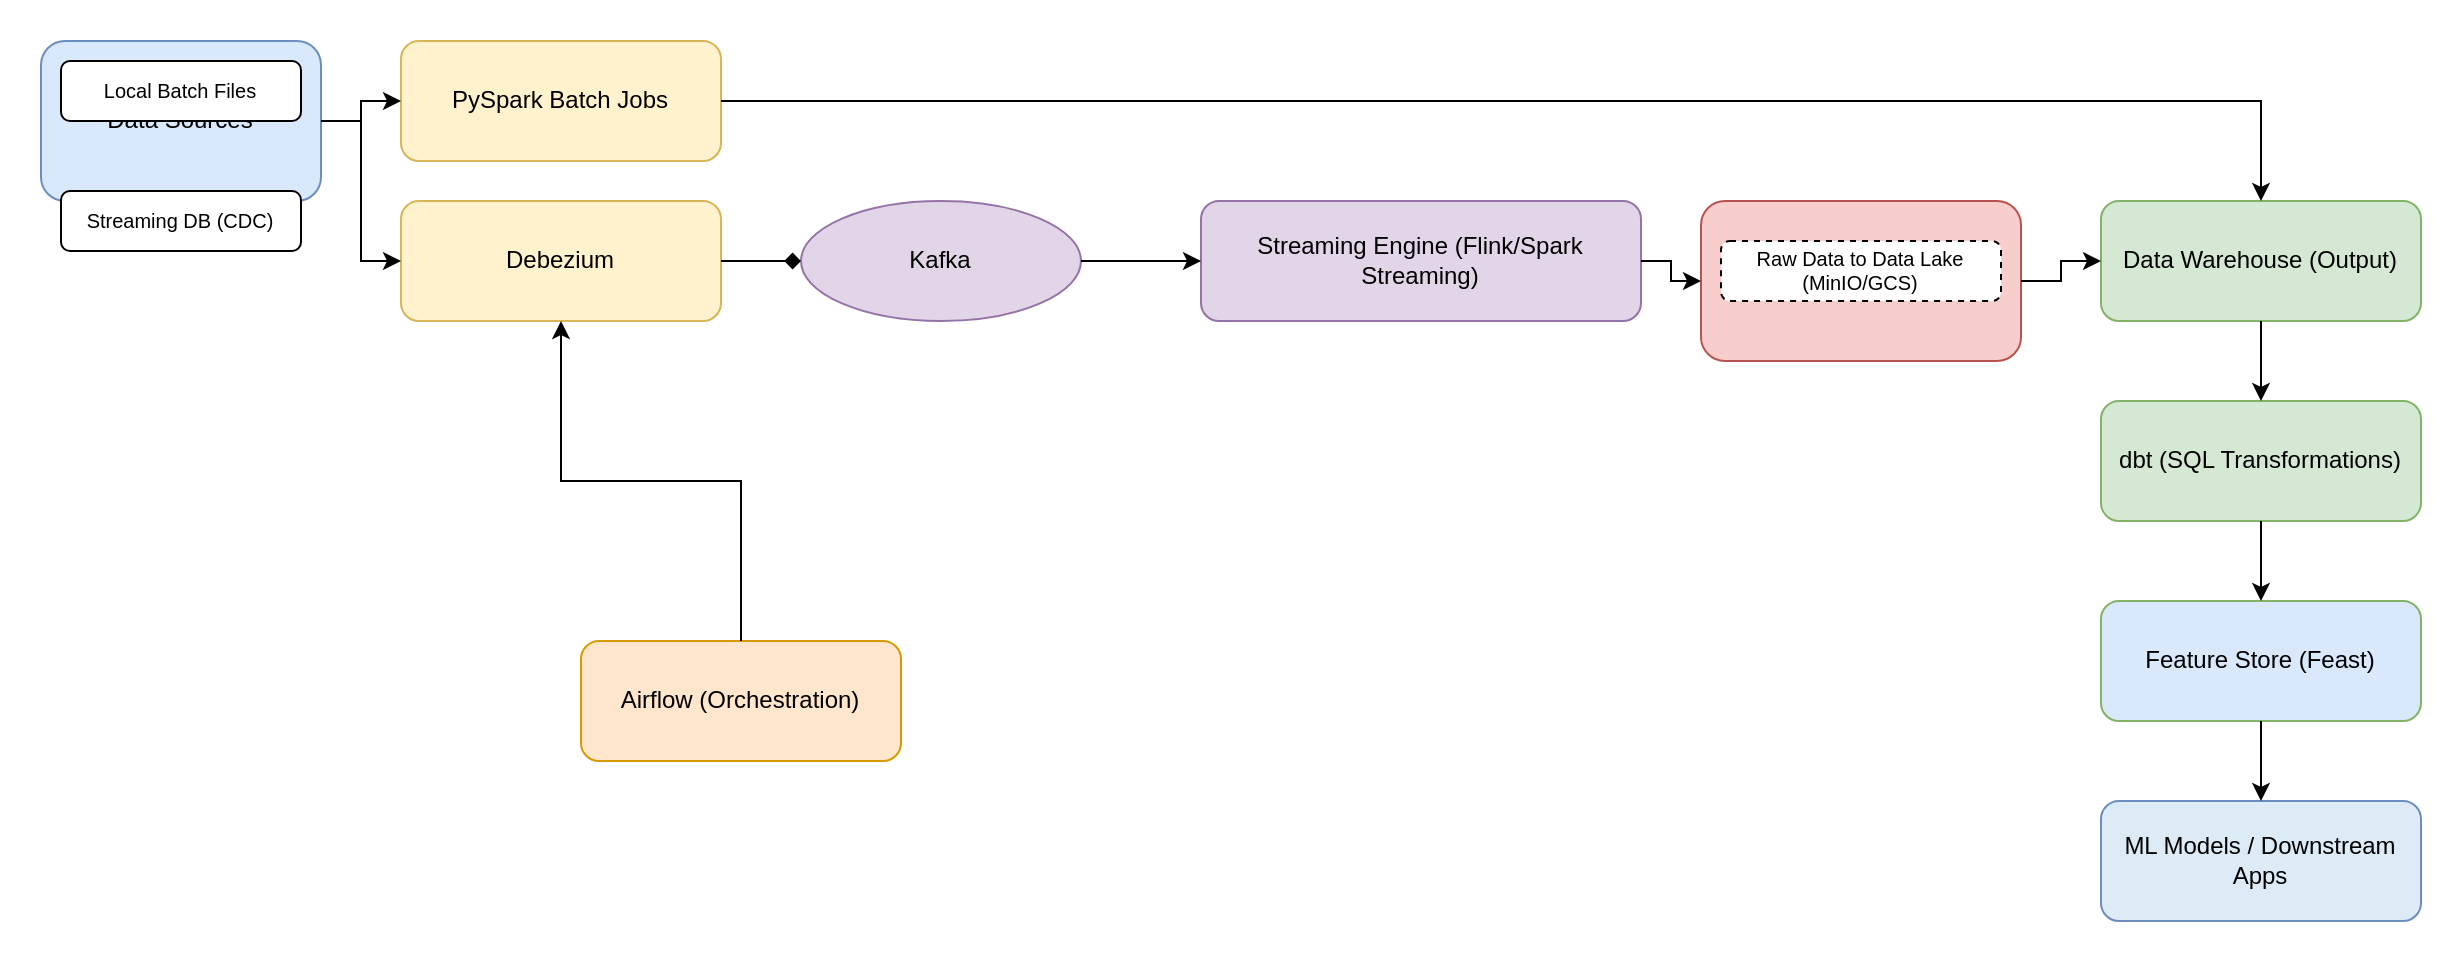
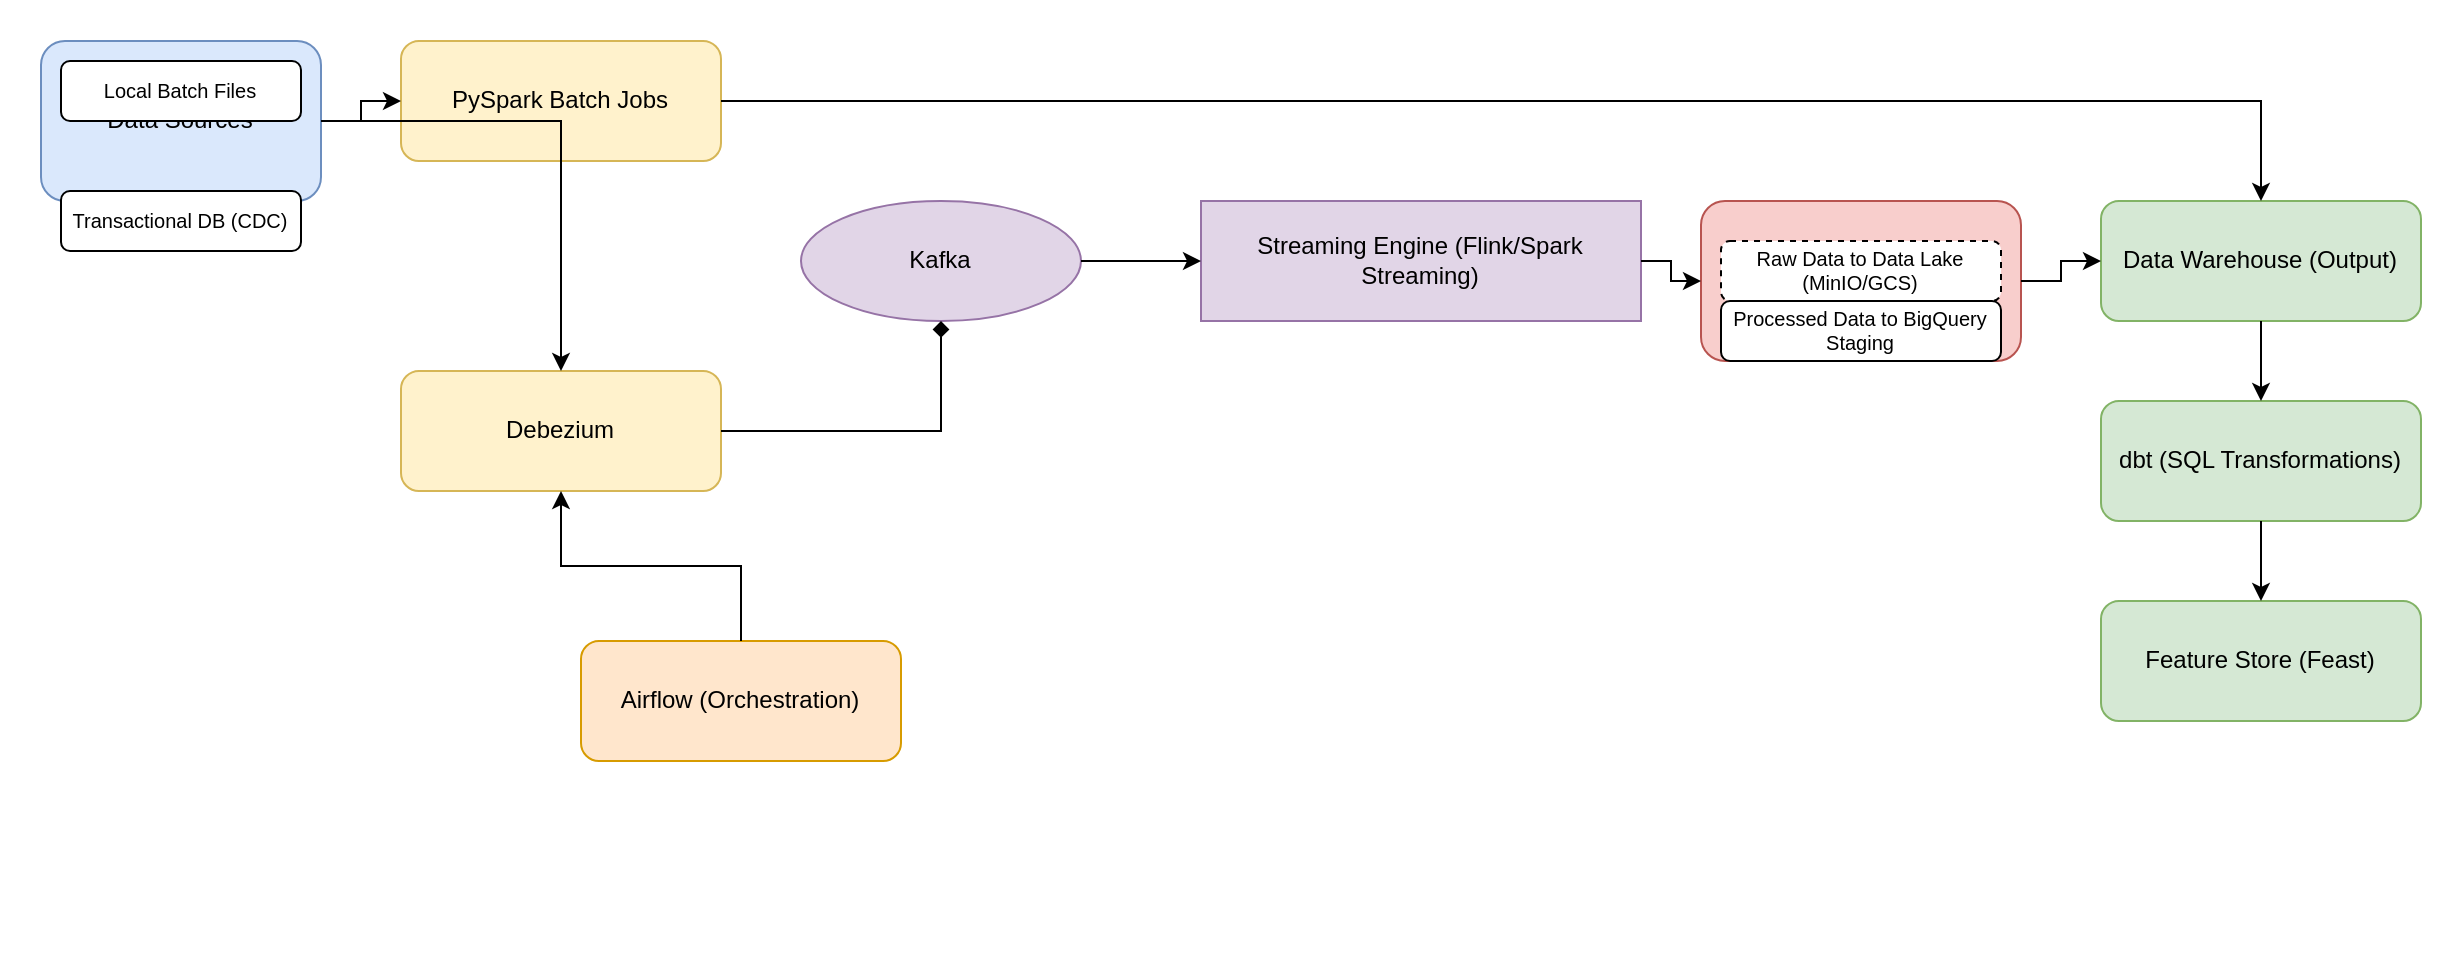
node "Streaming DB (CDC)": label "Streaming DB (CDC)" -> "Transactional DB (CDC)"
node "Debezium": moved (561, 261) -> (561, 431)
node "Streaming Engine (Flink/Spark Streaming)": shape rounded rectangle -> rectangle
node "Processed Data to BigQuery Staging": added
node "Feature Store (Feast)": fillcolor #dae8fc -> #d5e8d4
edge "Feature Store (Feast)" -> "ML Models / Downstream Apps": removed
node "ML Models / Downstream Apps": removed
